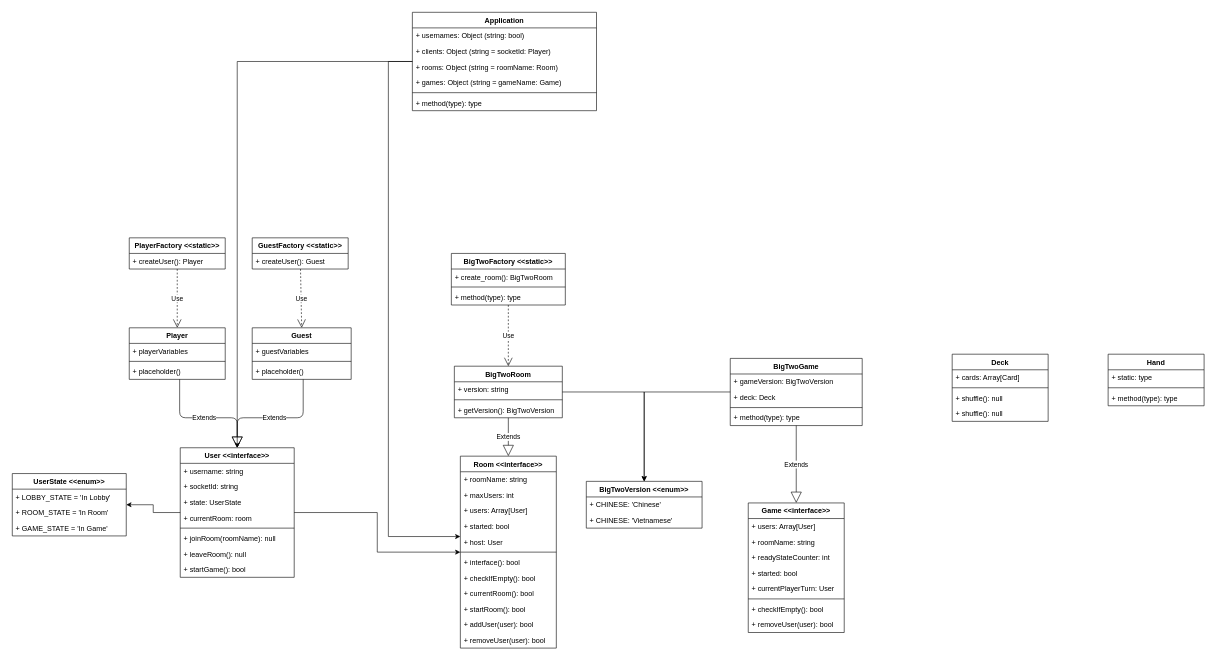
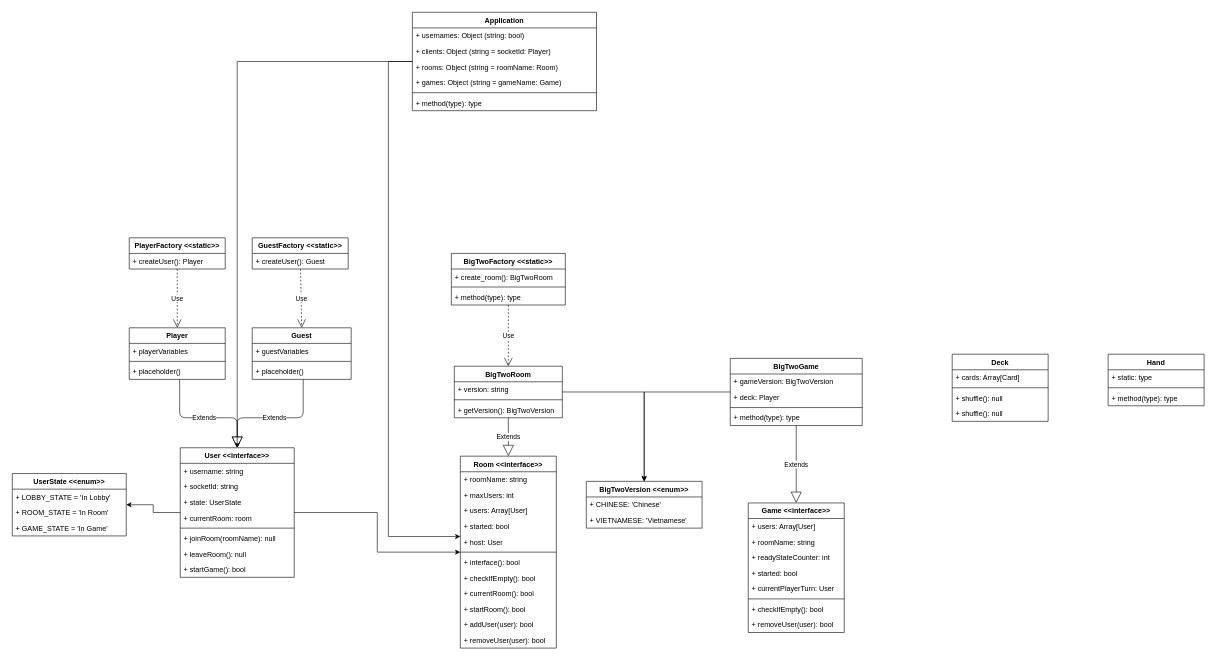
node "+ deck: Deck": label "+ deck: Deck" -> "+ deck: Player"
node "+ CHINESE: 'Vietnamese'": label "+ CHINESE: 'Vietnamese'" -> "+ VIETNAMESE: 'Vietnamese'"
